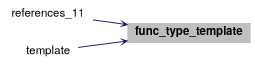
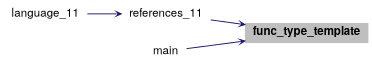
node "language_11": added
node "template": label "template" -> "main"
